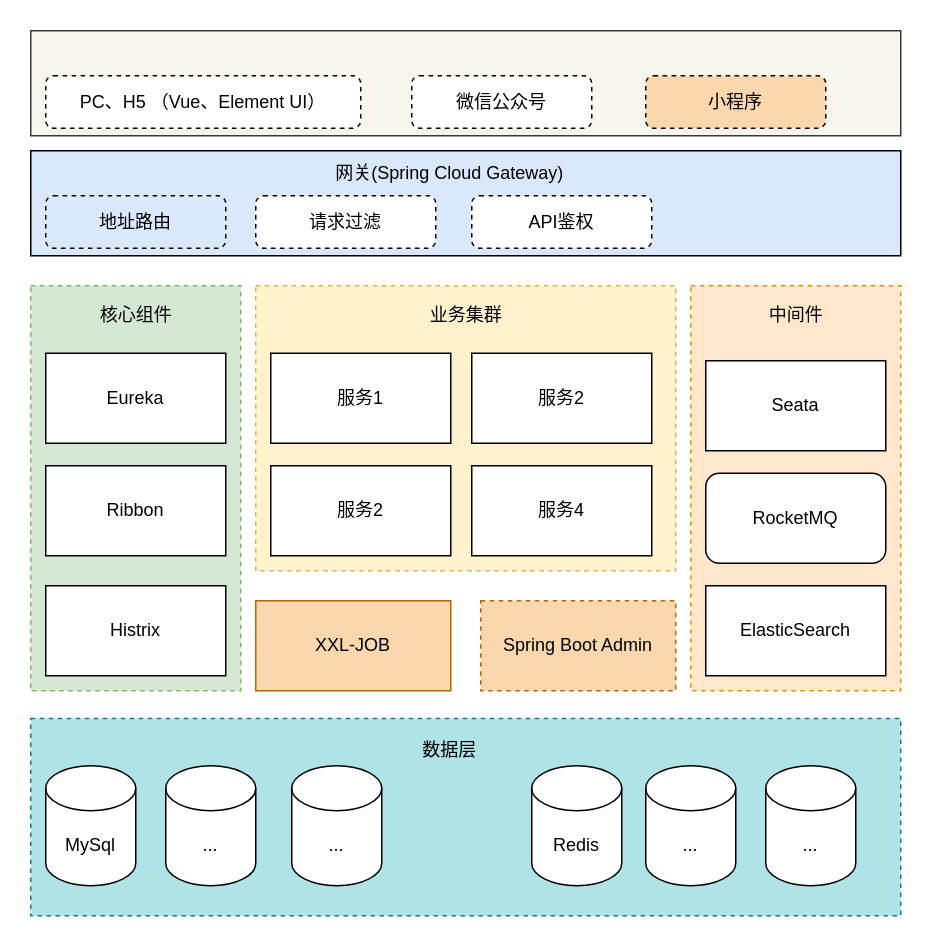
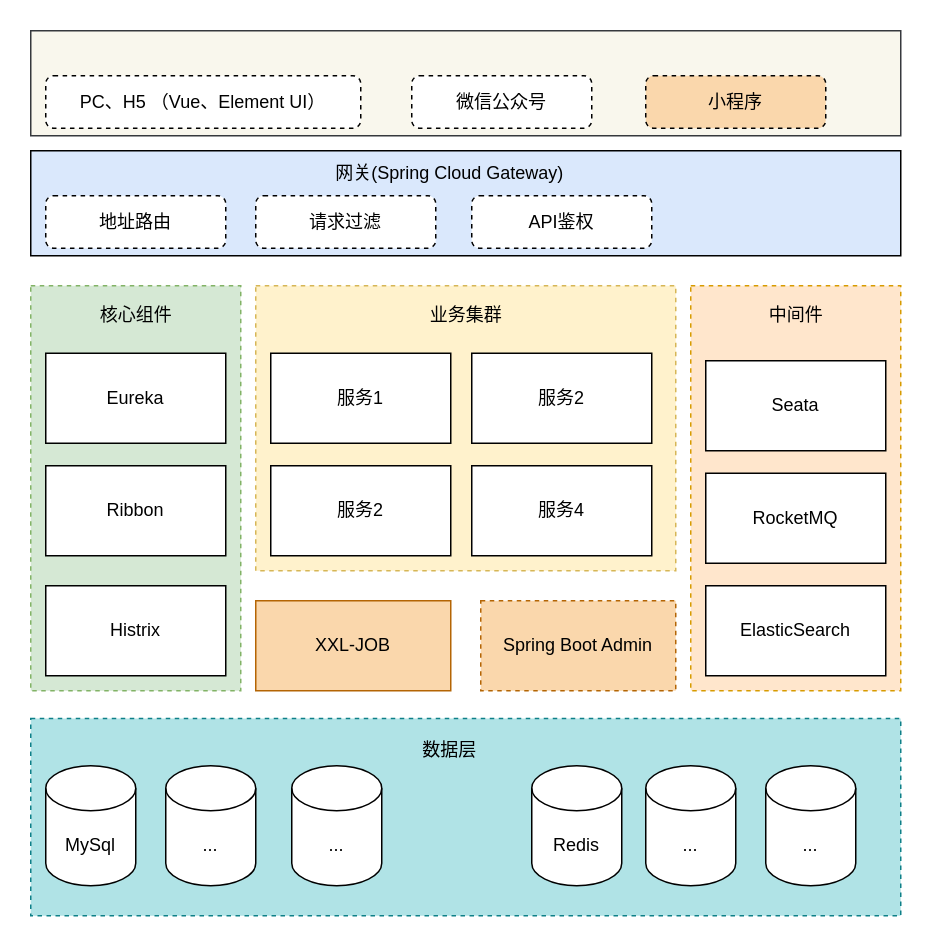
node "地址路由": fillcolor #dae8fc -> #ffffff
node "RocketMQ": shape rounded rectangle -> rectangle
